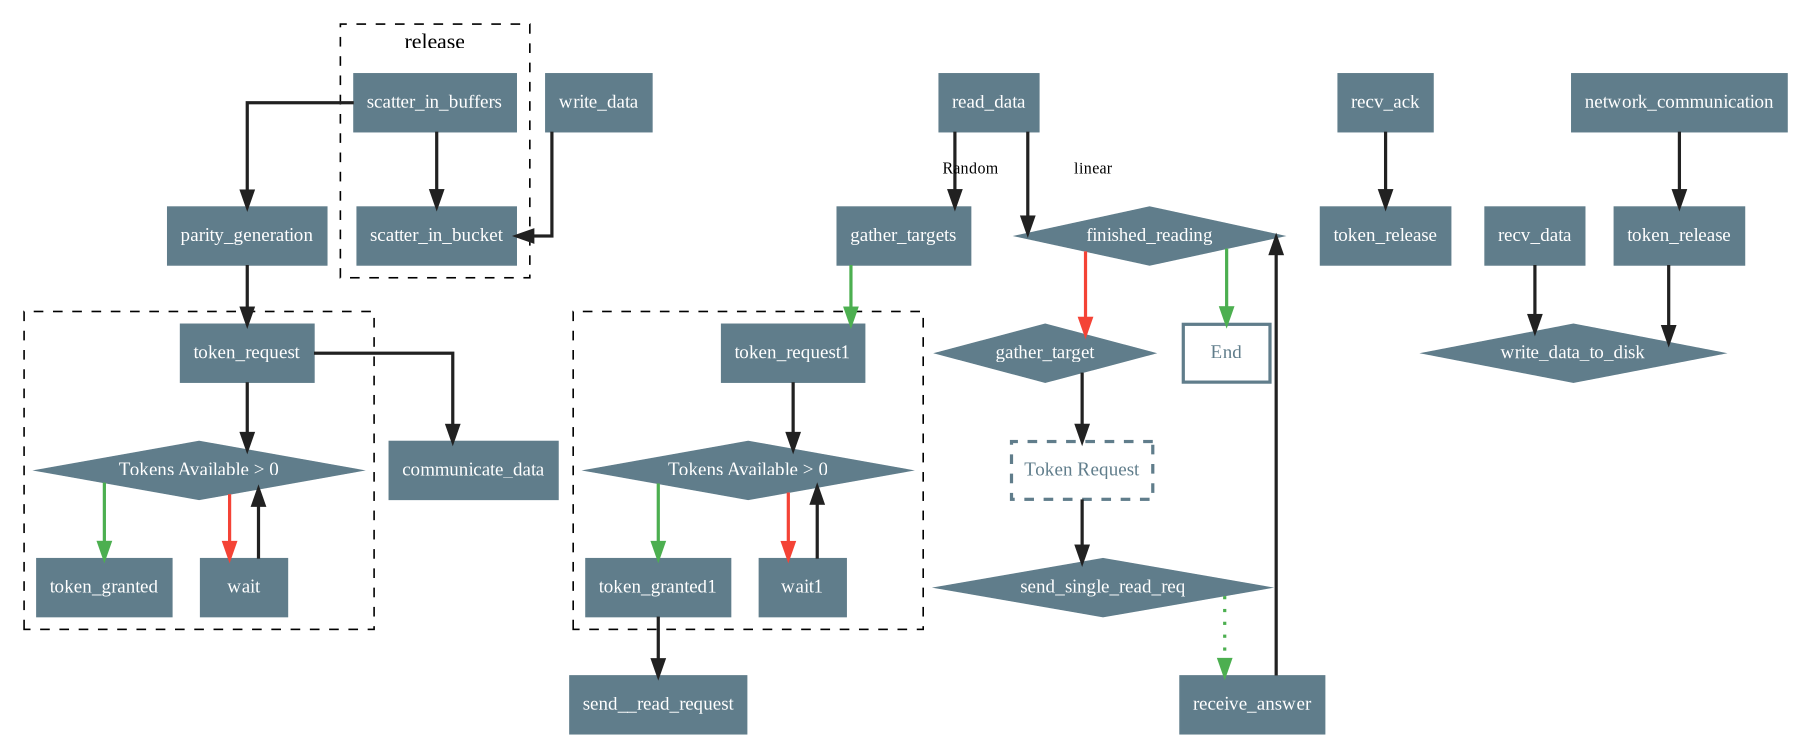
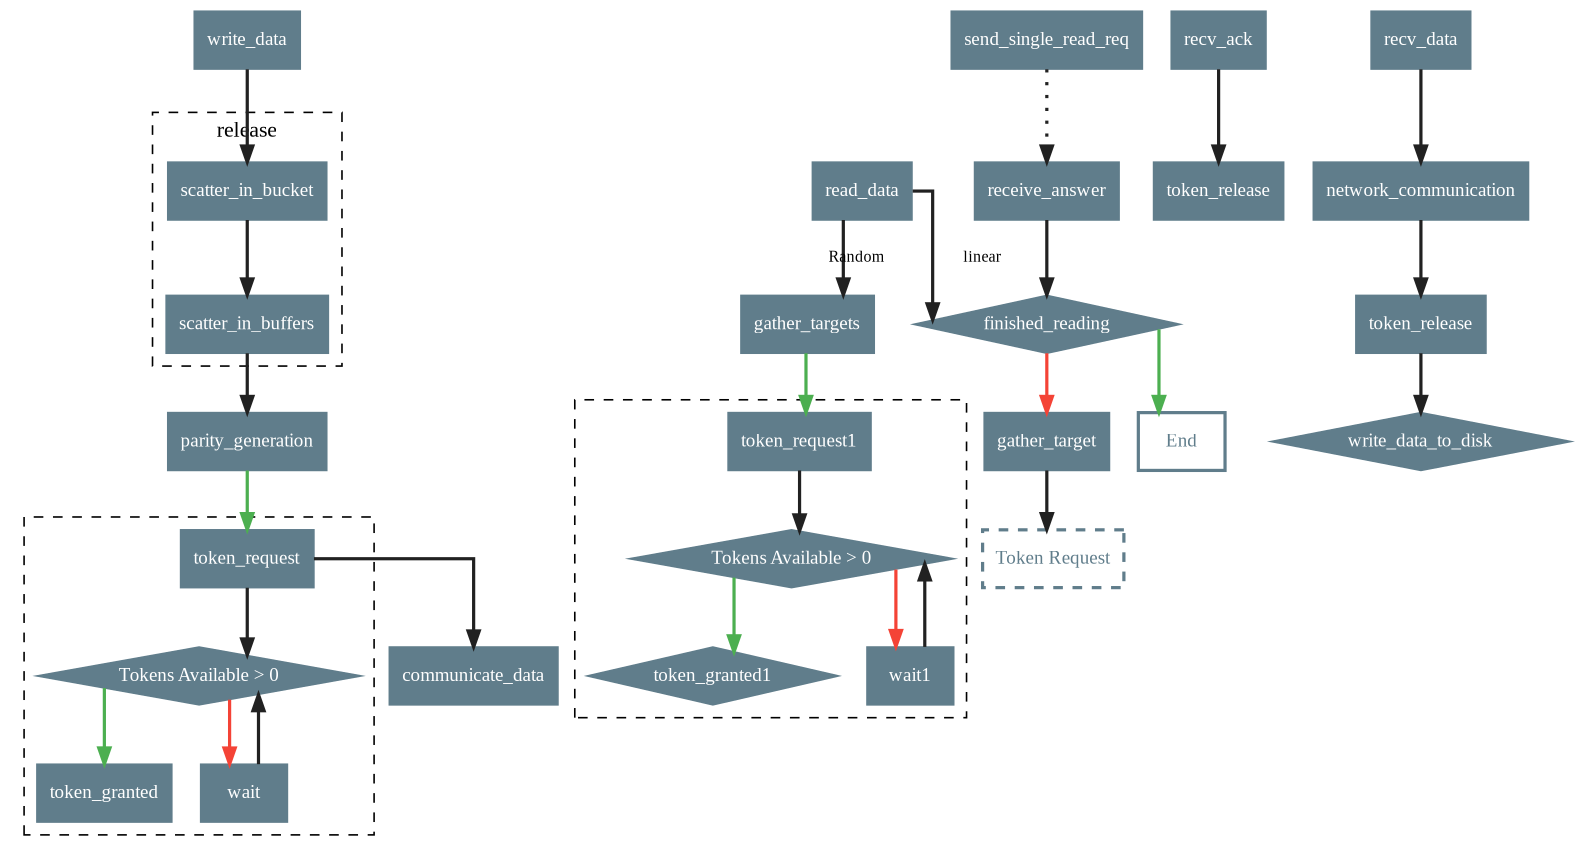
edge "scatter_in_buffers" -> "scatter_in_bucket": reversed
edge "parity_generation" -> "token_request": color #212121 -> #4caf50
edge "recv_data" -> "write_data_to_disk": now "recv_data" -> "network_communication"
node "gather_target": shape diamond -> box
edge "Token Request" -> "send_single_read_req": removed
node "token_granted1": shape box -> diamond
node "send_single_read_req": shape diamond -> box
edge "send_single_read_req" -> "receive_answer": color #4caf50 -> #212121
node "send__read_request": removed
